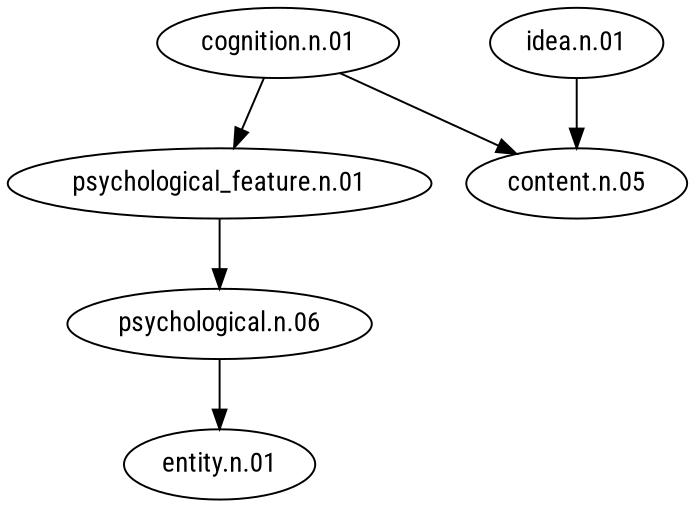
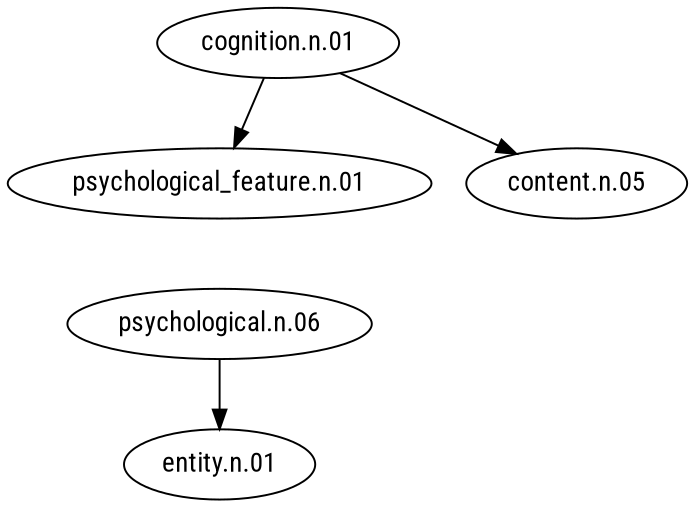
node "idea.n.01": removed
edge "psychological_feature.n.01" -> "psychological.n.06": removed
